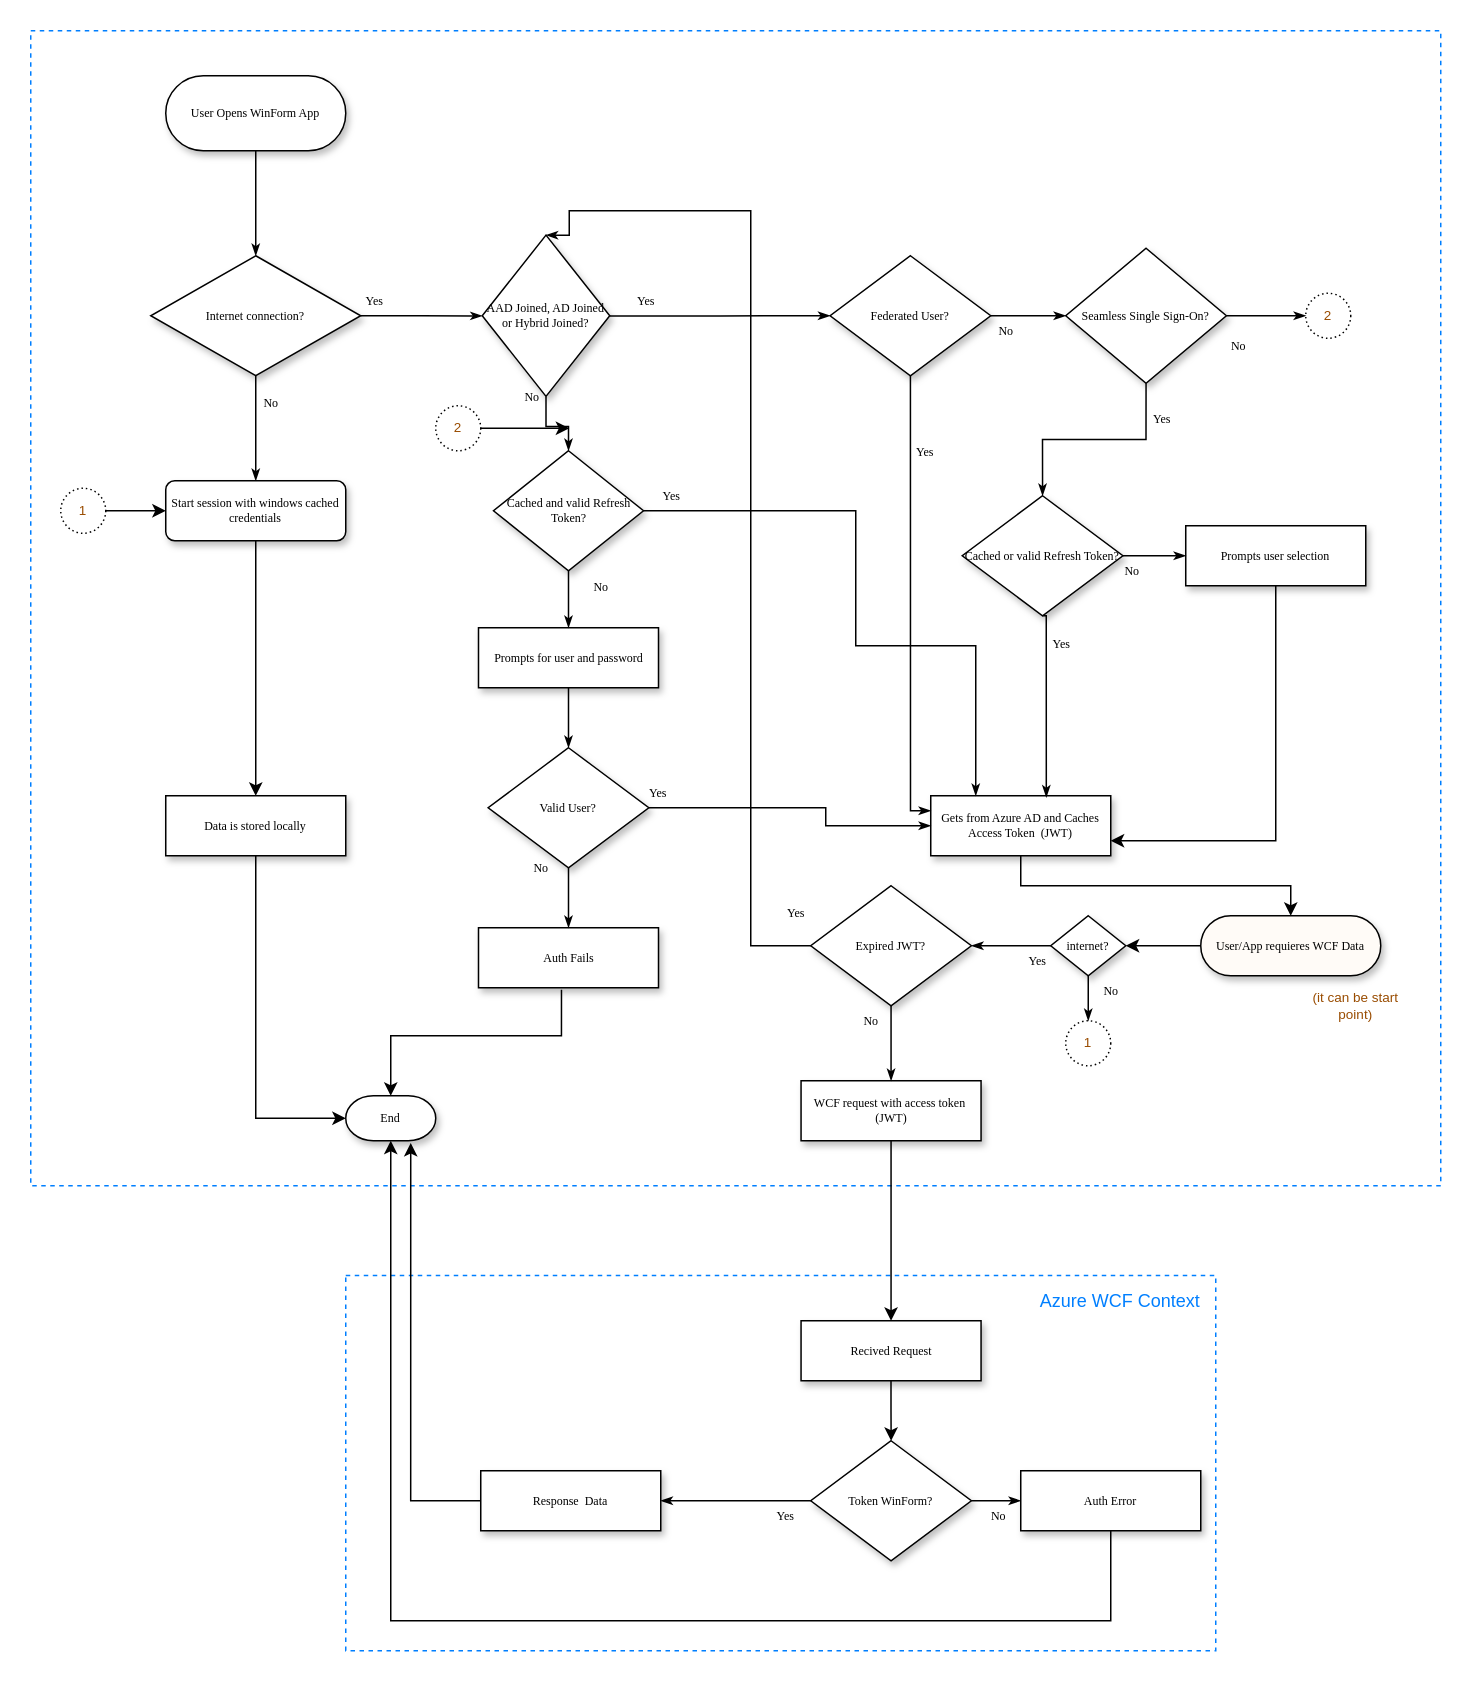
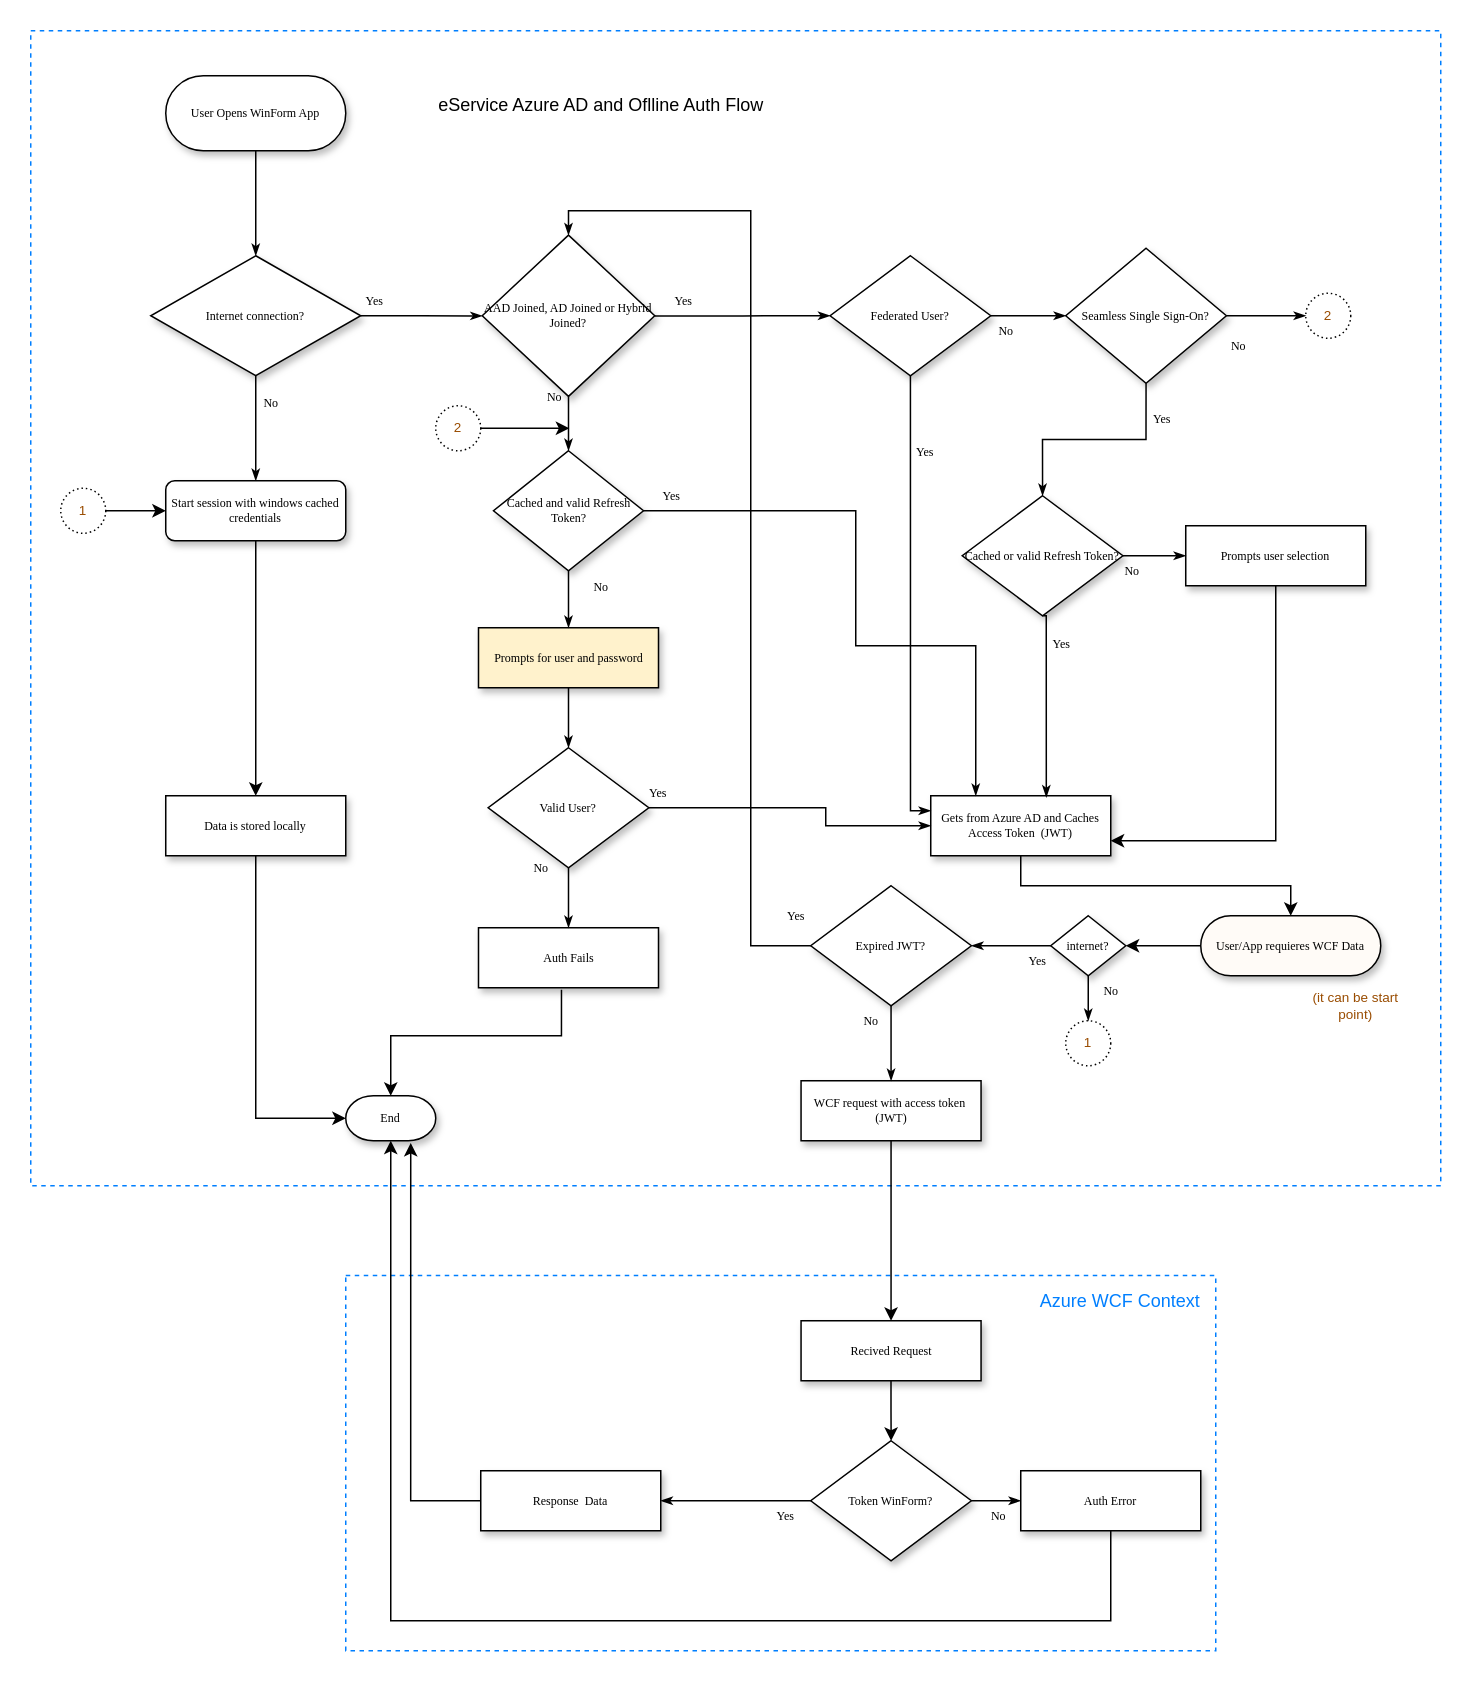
node "eService Azure AD and Oflline Auth Flow": added
node "AAD Joined, AD Joined or Hybrid Joined?": size 128x161 -> 173x161
node "Prompts for user and password": fillcolor #ffffff -> #fff2cc
